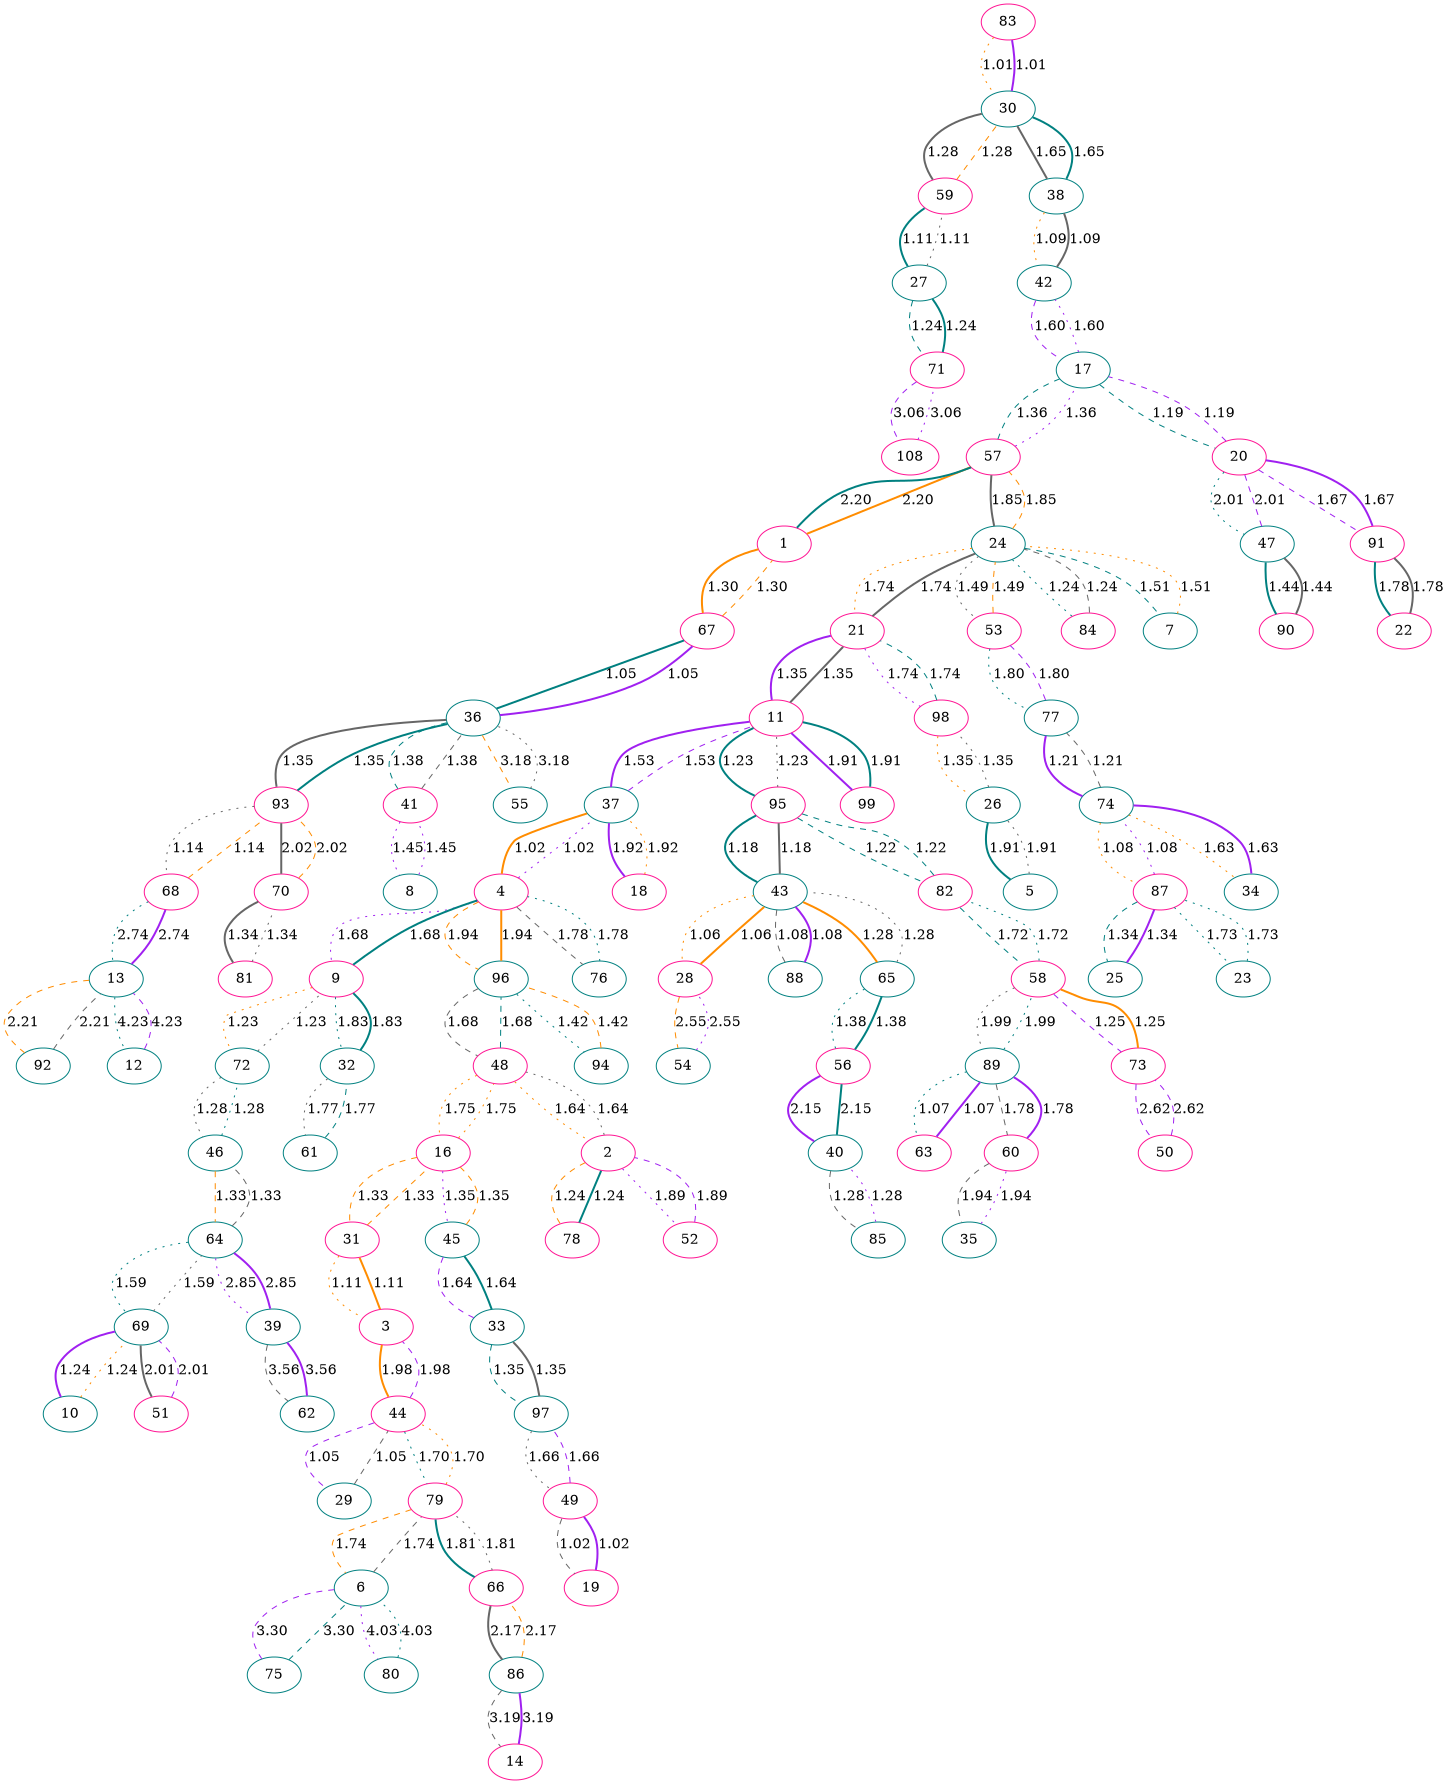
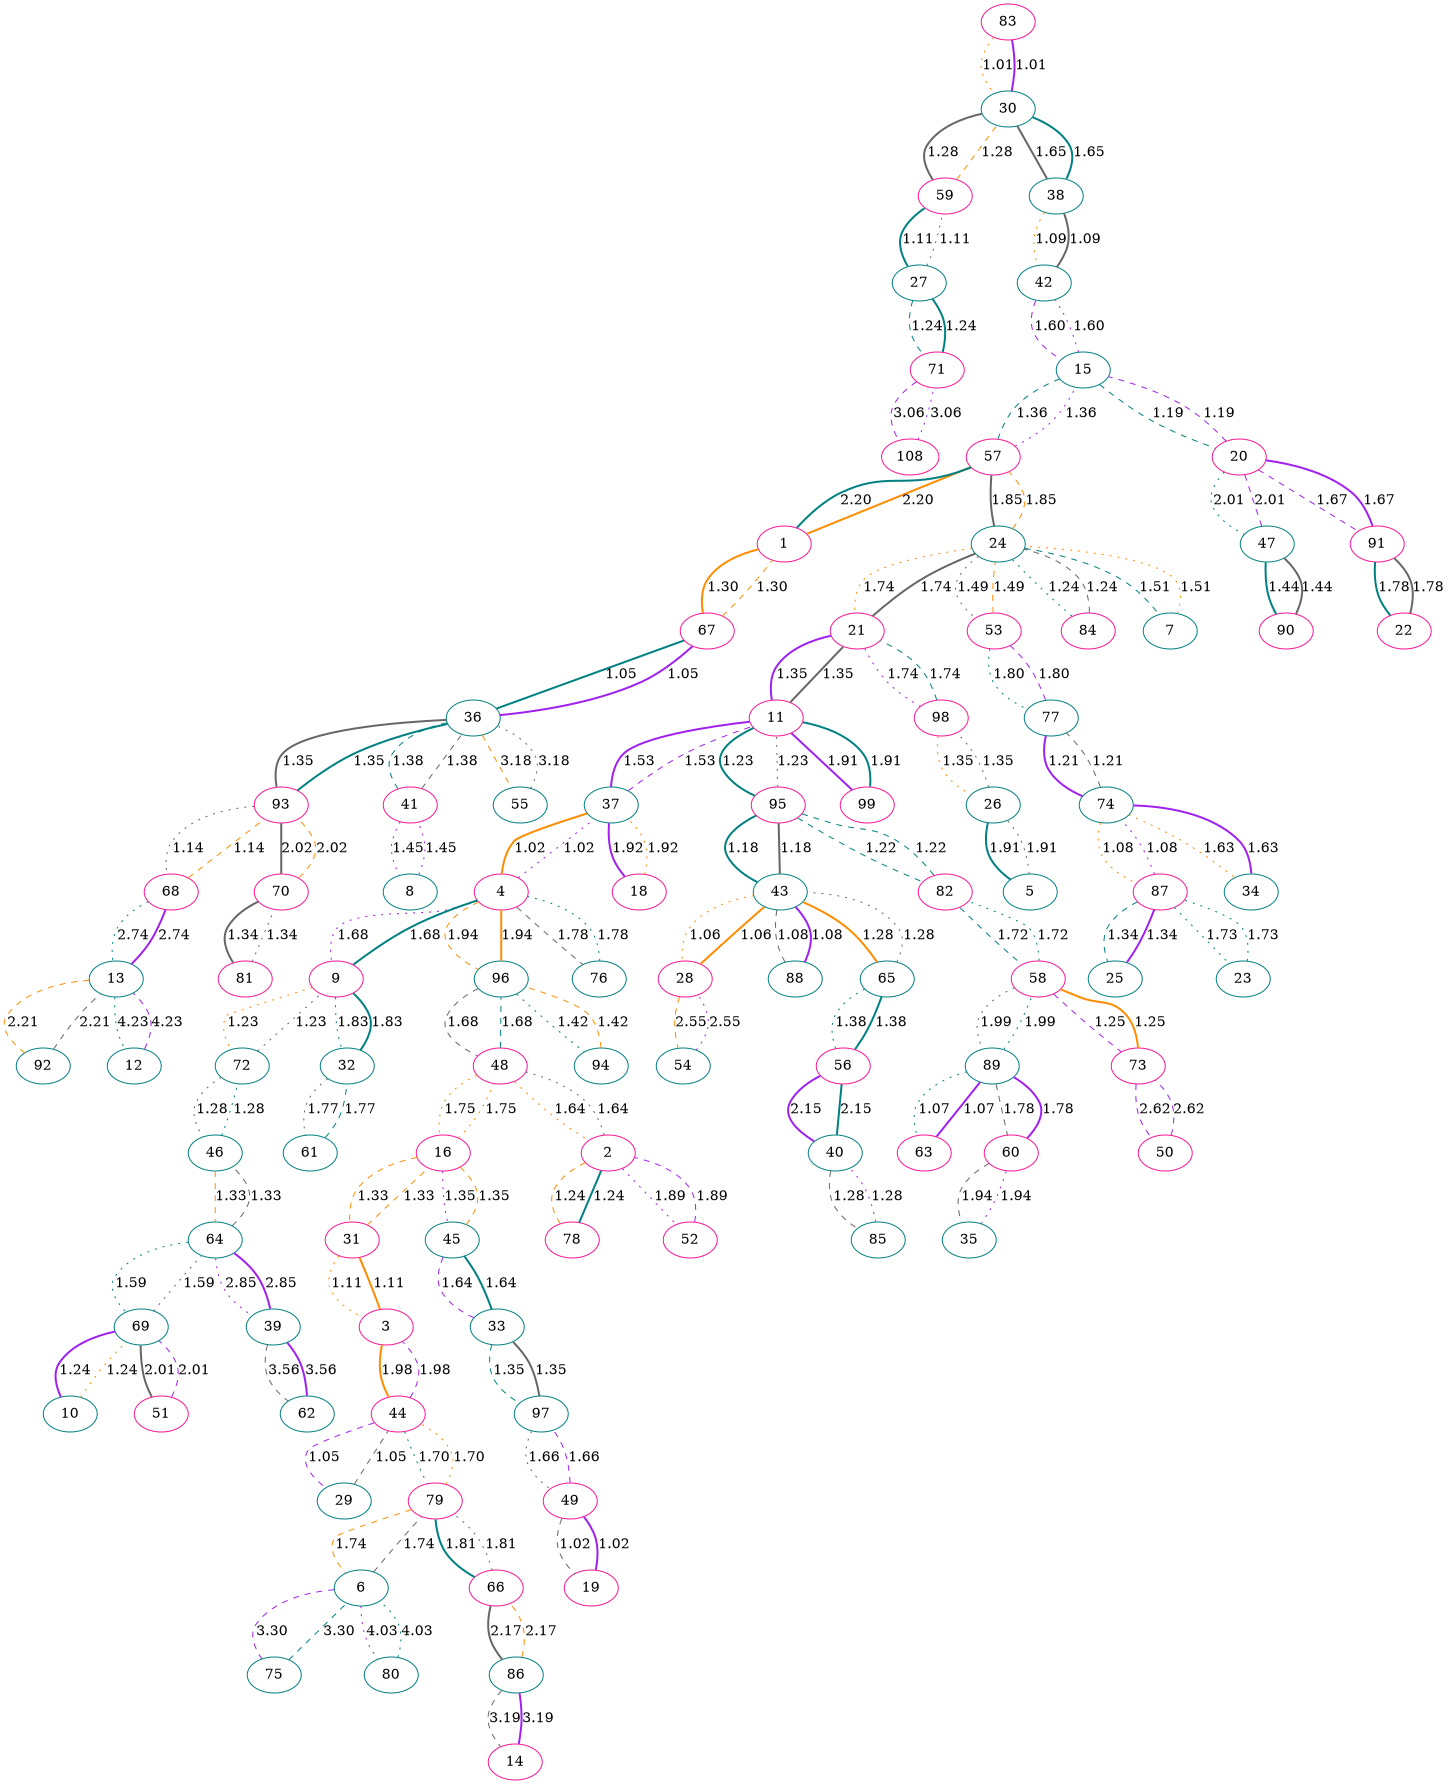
node "17": label "17" -> "15"
